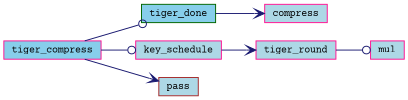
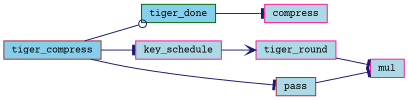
edge "tiger_done" -> "compress": arrowhead vee -> tee
node "tiger_compress": color deeppink -> brown
edge "tiger_compress" -> "key_schedule": arrowhead odot -> tee
edge "tiger_round" -> "mul": arrowhead odot -> tee
edge "tiger_compress" -> "pass": arrowhead vee -> tee
edge "pass" -> "mul": added
